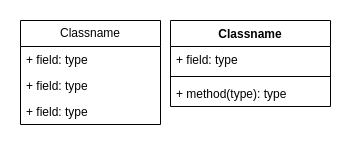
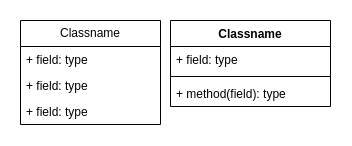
node "+ method(type): type": label "+ method(type): type" -> "+ method(field): type"
